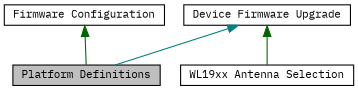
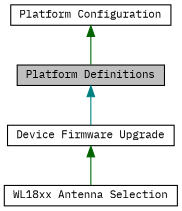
node "Firmware Configuration": label "Firmware Configuration" -> "Platform Configuration"
edge "Platform Definitions" -> "Device Firmware Upgrade": reversed
node "WL19xx Antenna Selection": label "WL19xx Antenna Selection" -> "WL18xx Antenna Selection"
